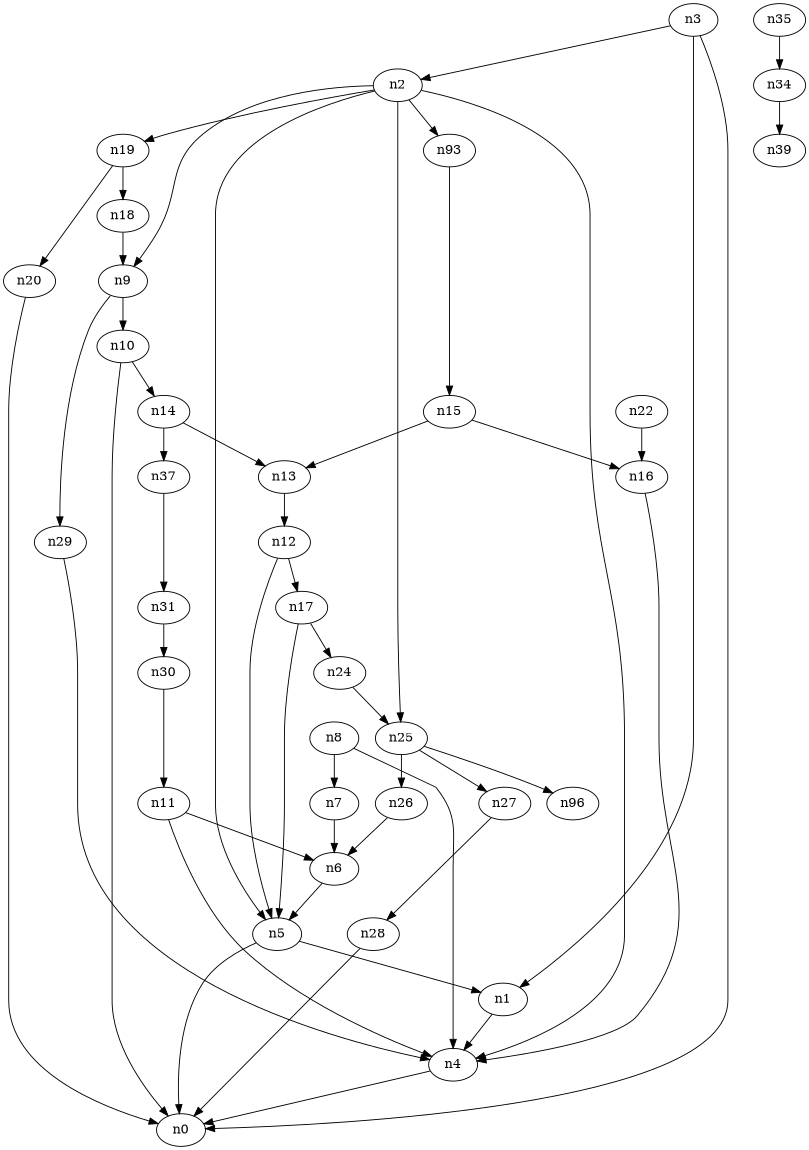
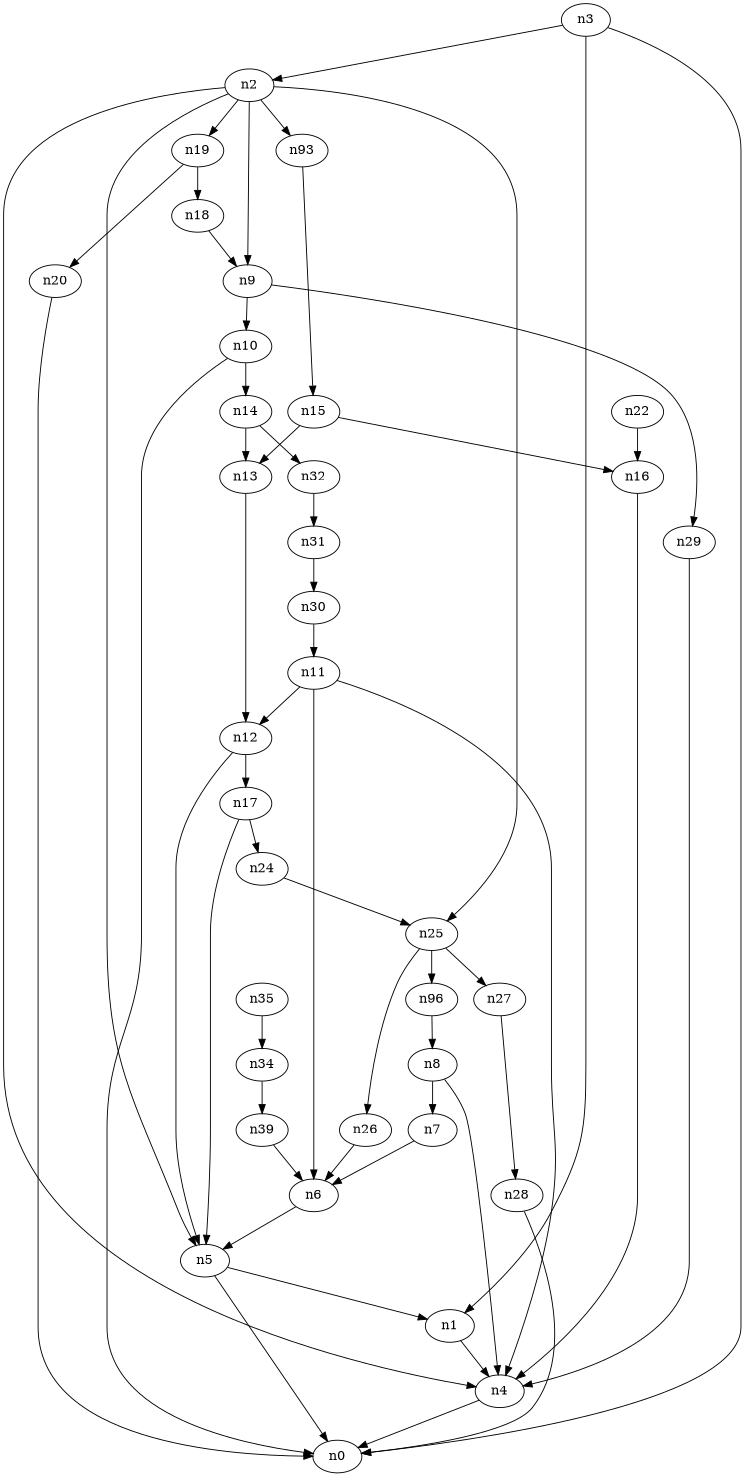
node "n37": label "n37" -> "n32"
edge "n11" -> "n12": added
edge "n96" -> "n8": added
edge "n39" -> "n6": added
